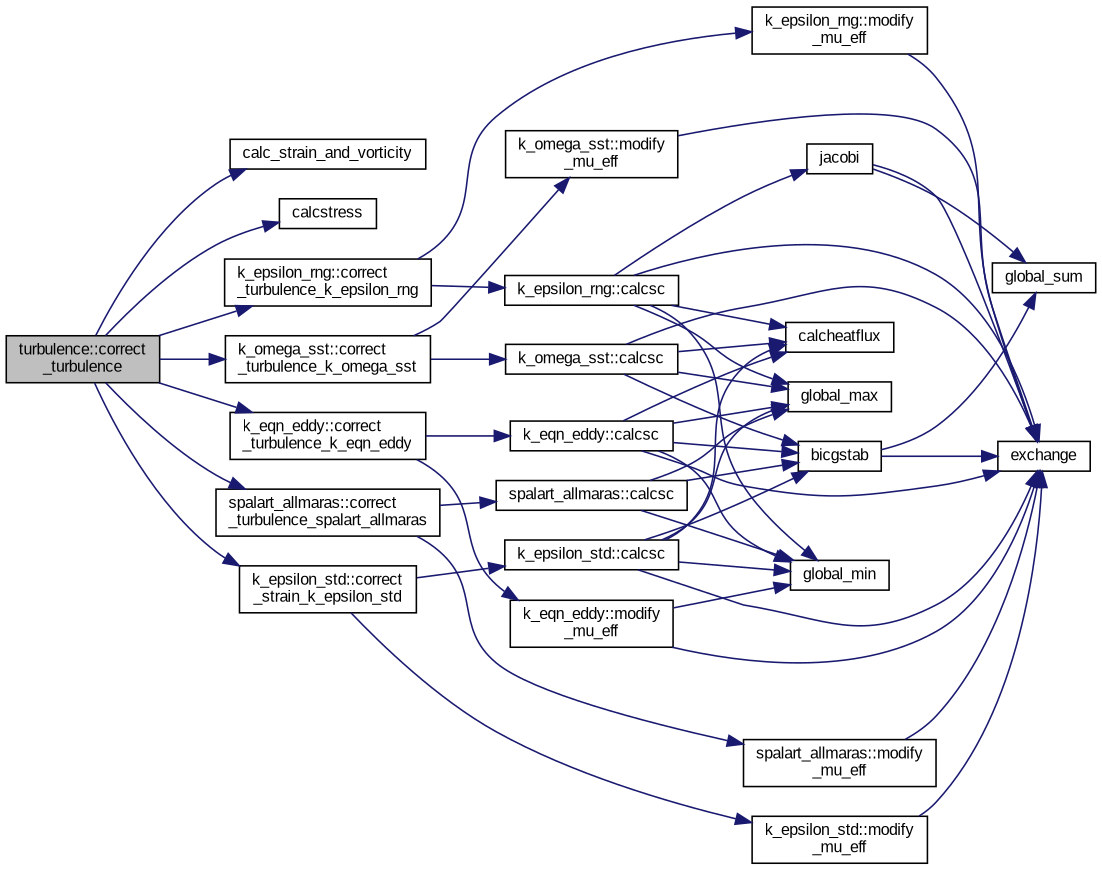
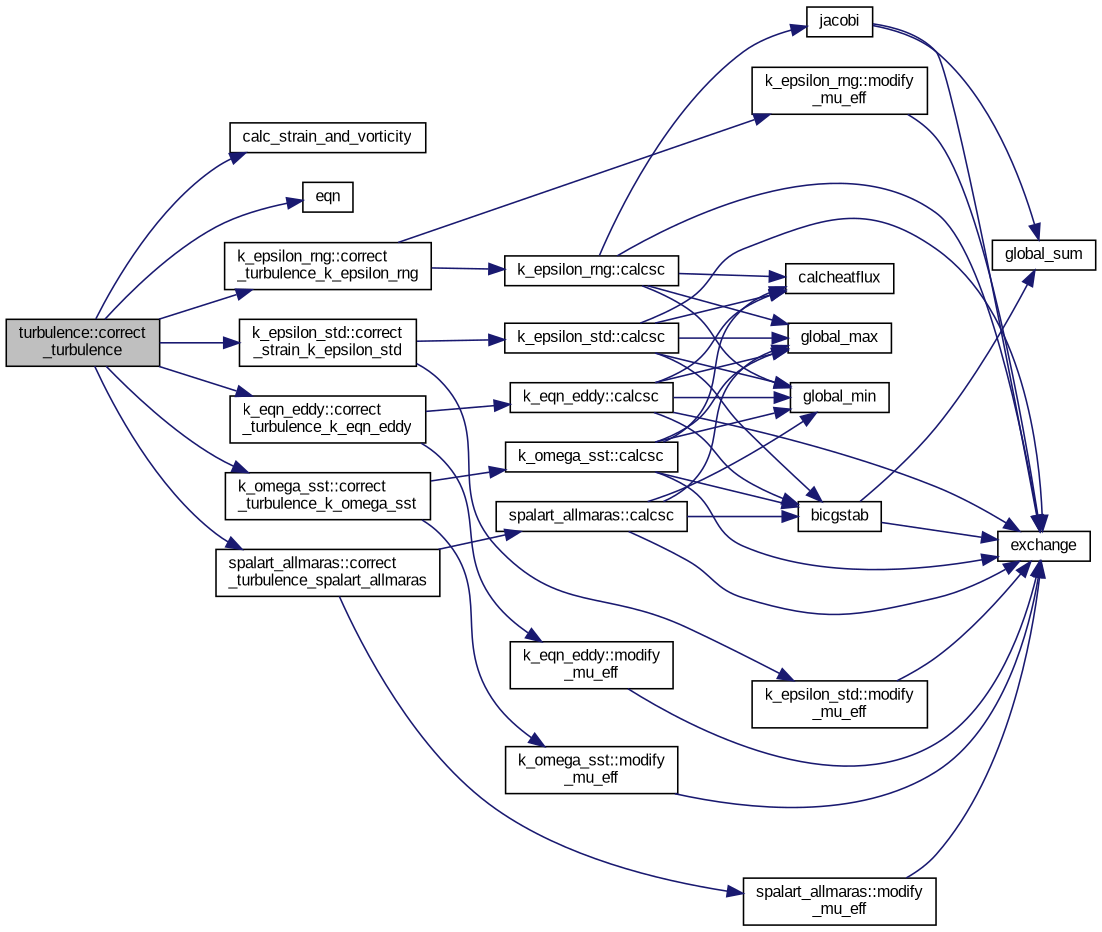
node "calcstress": label "calcstress" -> "eqn"
edge "k_eqn_eddy::modify _mu_eff" -> "global_min": now "k_omega_sst::calcsc" -> "global_min"
edge "spalart_allmaras::calcsc" -> "exchange": added
